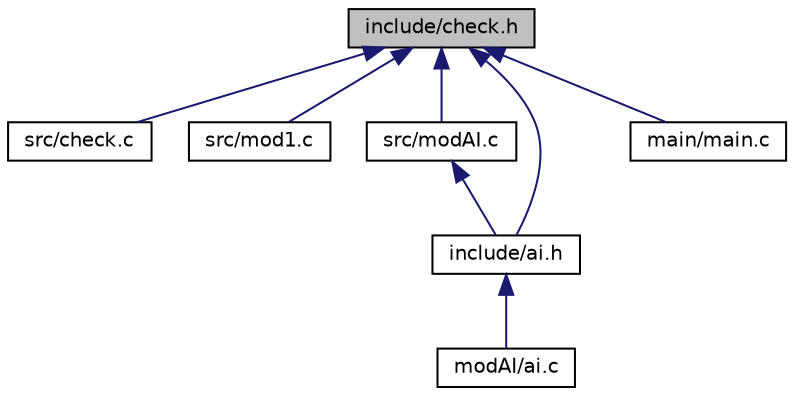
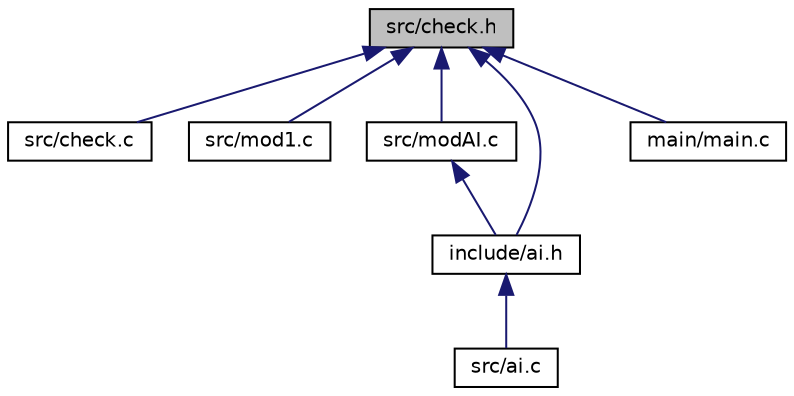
node "include/check.h": label "include/check.h" -> "src/check.h"
node "modAI/ai.c": label "modAI/ai.c" -> "src/ai.c"
